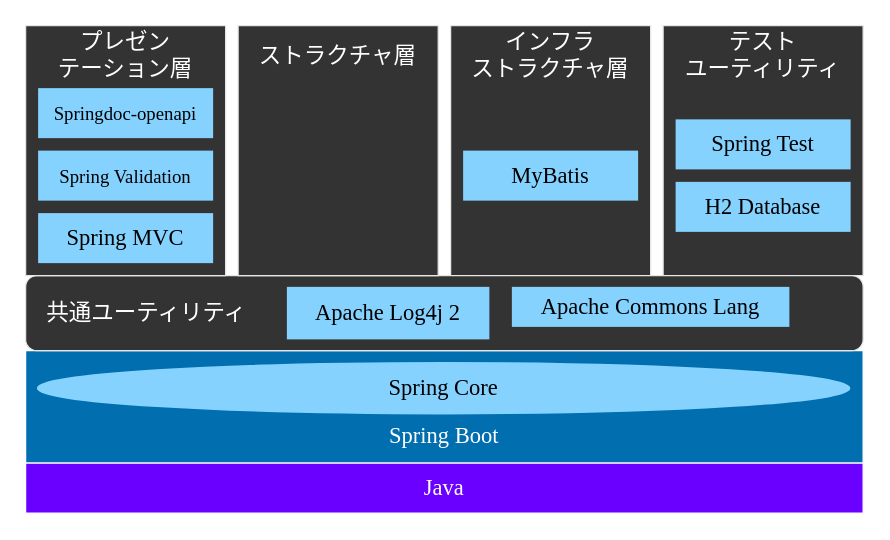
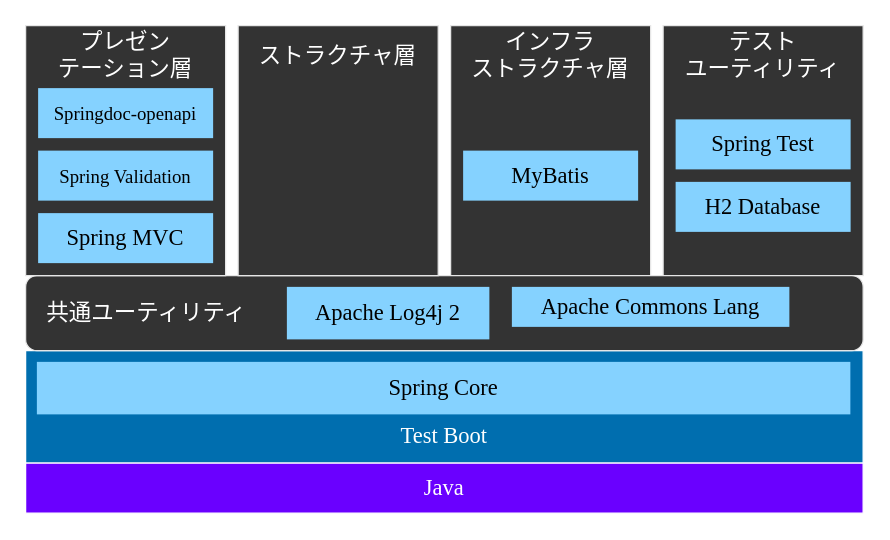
node "Spring Core": shape ellipse -> rectangle
node "Spring Boot": label "Spring Boot" -> "Test Boot"
